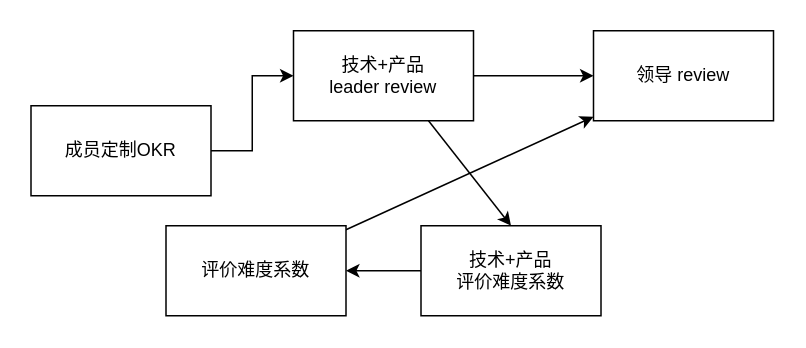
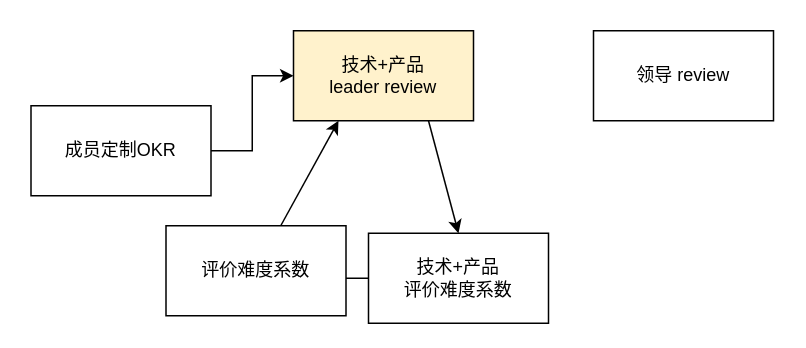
node "技术+产品 leader review": fillcolor #ffffff -> #fff2cc
edge "技术+产品 leader review" -> "领导 review": removed
edge "评价难度系数" -> "领导 review": now "评价难度系数" -> "技术+产品 leader review"
node "技术+产品 评价难度系数": moved (511, 271) -> (458, 278)
